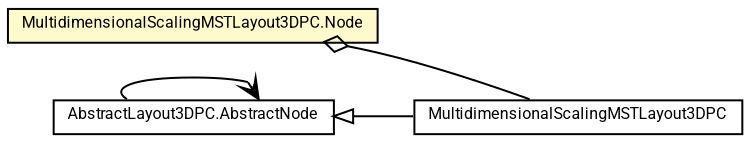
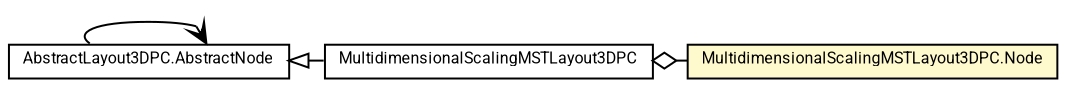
edge "MultidimensionalScalingMSTLayout3DPC" -> "MultidimensionalScalingMSTLayout3DPC.Node": reversed
